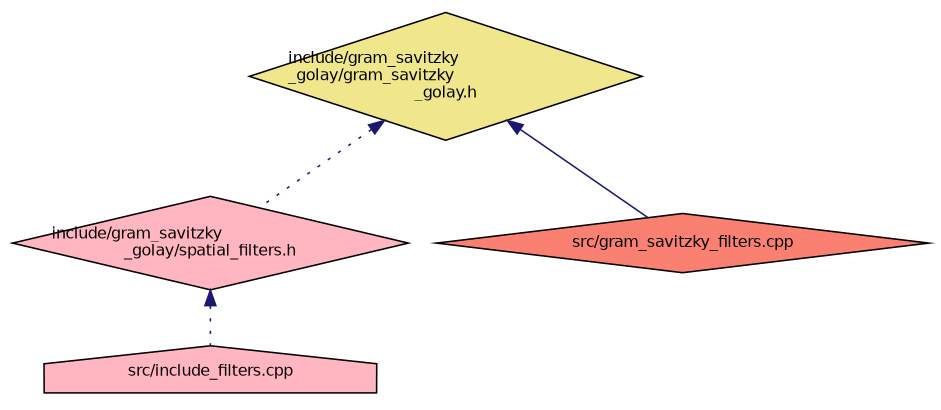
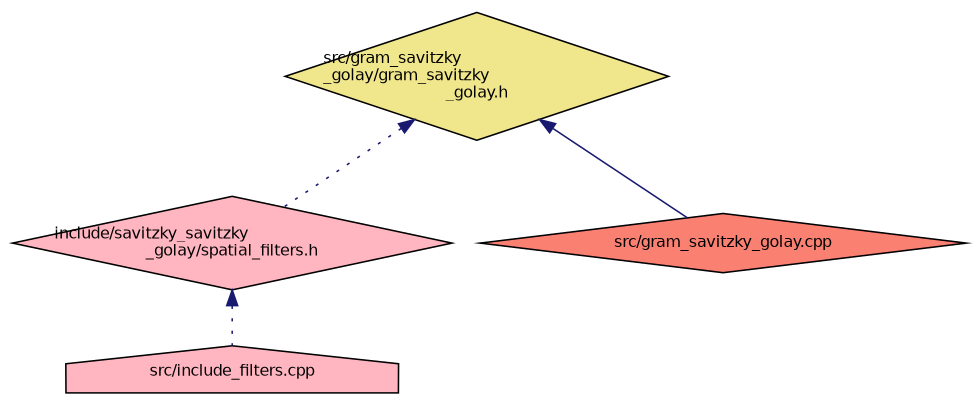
node "include/gram_savitzky _golay/gram_savitzky _golay.h": label "include/gram_savitzky _golay/gram_savitzky _golay.h" -> "src/gram_savitzky _golay/gram_savitzky _golay.h"
node "include/gram_savitzky _golay/spatial_filters.h": label "include/gram_savitzky _golay/spatial_filters.h" -> "include/savitzky_savitzky _golay/spatial_filters.h"
node "src/gram_savitzky_filters.cpp": label "src/gram_savitzky_filters.cpp" -> "src/gram_savitzky_golay.cpp"
